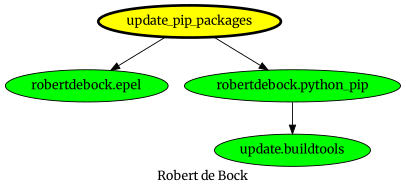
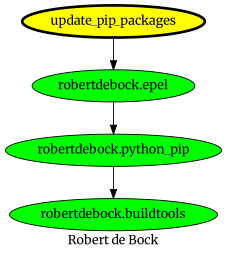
edge "update_pip_packages" -> "robertdebock.python_pip": now "robertdebock.epel" -> "robertdebock.python_pip"
node "update.buildtools": label "update.buildtools" -> "robertdebock.buildtools"
